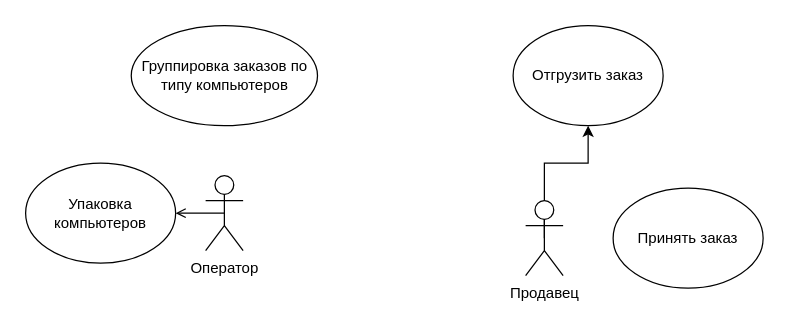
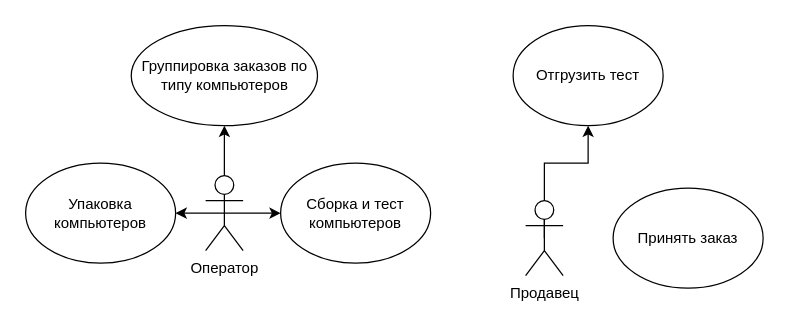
node "Отгрузить заказ": label "Отгрузить заказ" -> "Отгрузить тест"
edge "Оператор" -> "Группировка заказов по типу компьютеров": added
edge "Оператор" -> "Упаковка компьютеров": arrowhead open -> classic
edge "Оператор" -> "Сборка и тест компьютеров": added
node "Сборка и тест компьютеров": added
